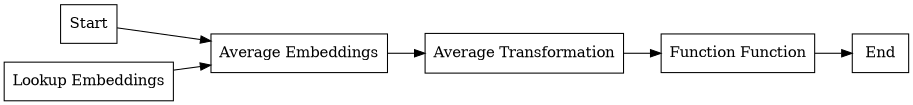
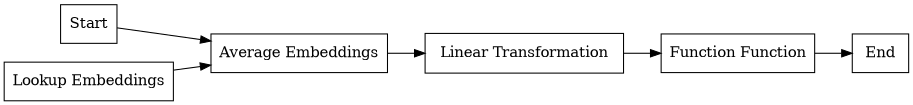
node "Average Transformation": label "Average Transformation" -> "Linear Transformation"
